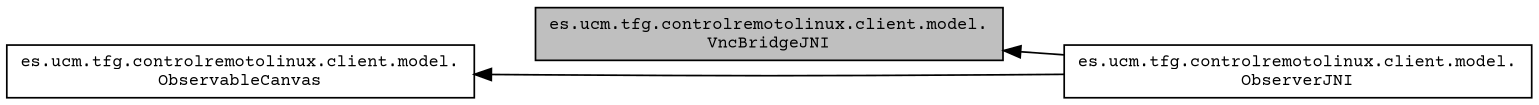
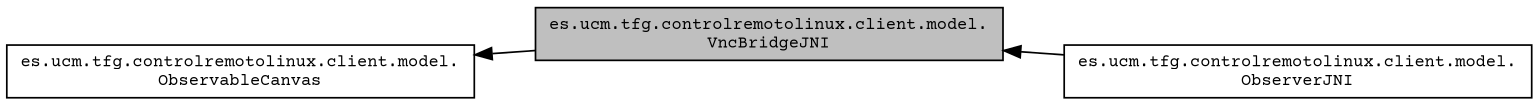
edge "es.ucm.tfg.controlremotolinux.client.model. ObserverJNI" -> "es.ucm.tfg.controlremotolinux.client.model. ObservableCanvas": now "es.ucm.tfg.controlremotolinux.client.model. VncBridgeJNI" -> "es.ucm.tfg.controlremotolinux.client.model. ObservableCanvas"
